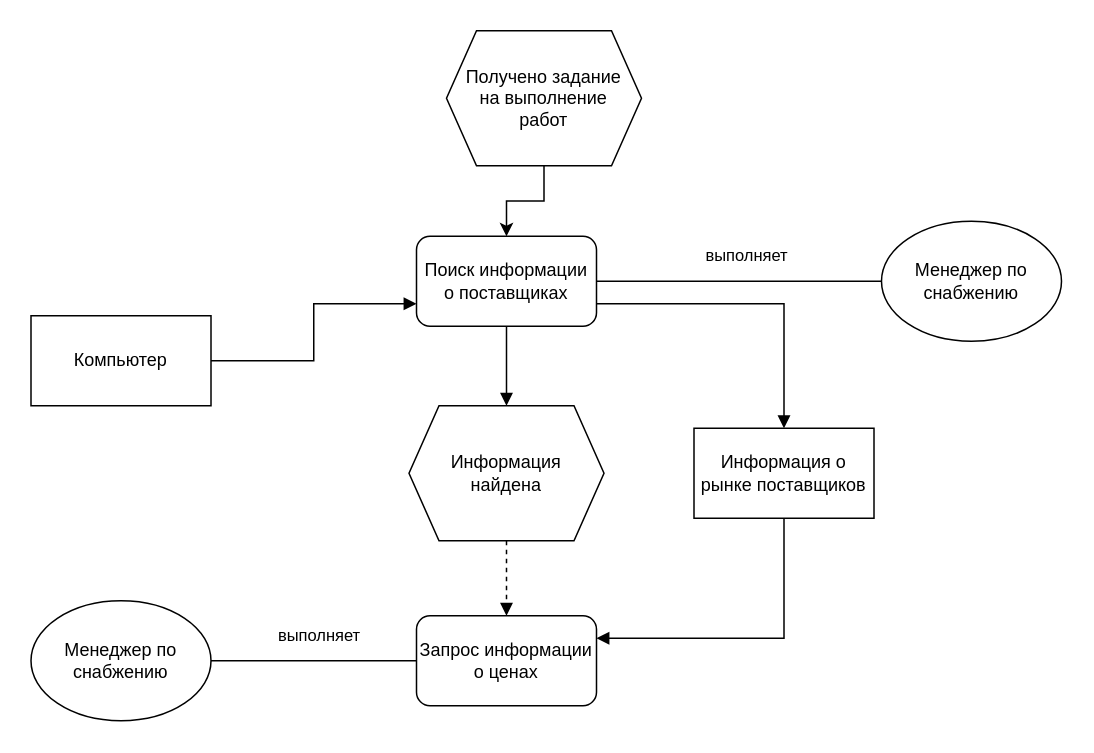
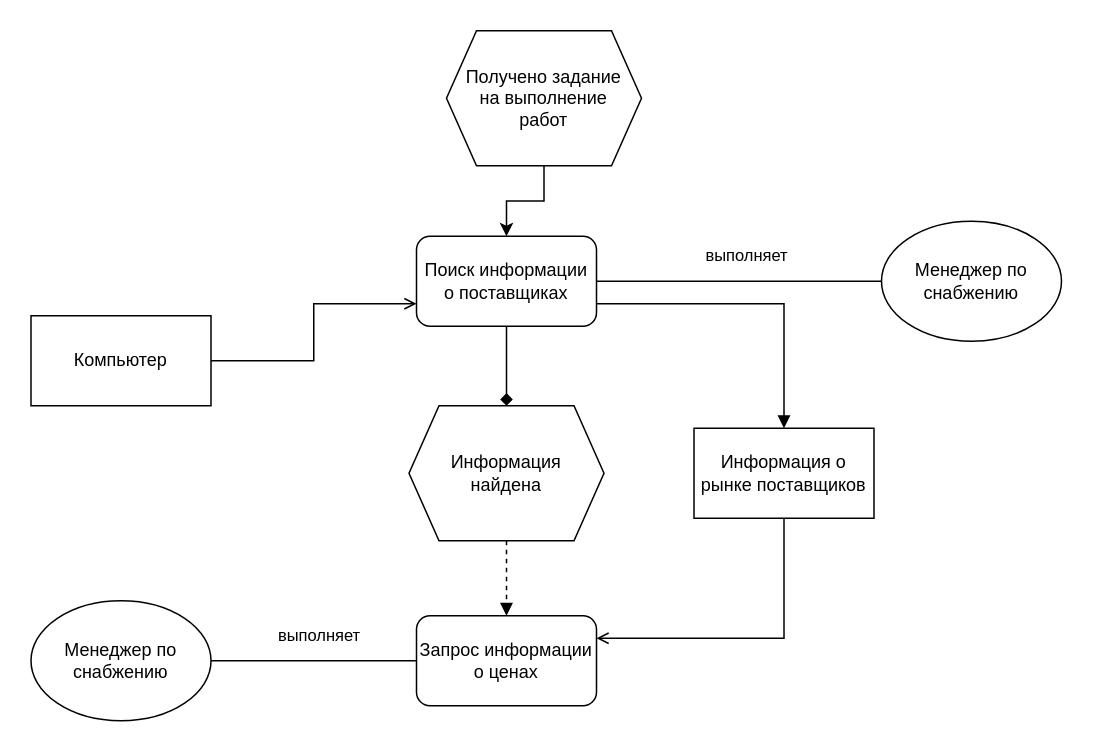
edge "Компьютер" -> "Поиск информации о поставщиках": arrowhead block -> open
edge "Поиск информации о поставщиках" -> "Информация найдена": arrowhead block -> diamond
edge "Информация о рынке поставщиков" -> "Запрос информации о ценах": arrowhead block -> open
